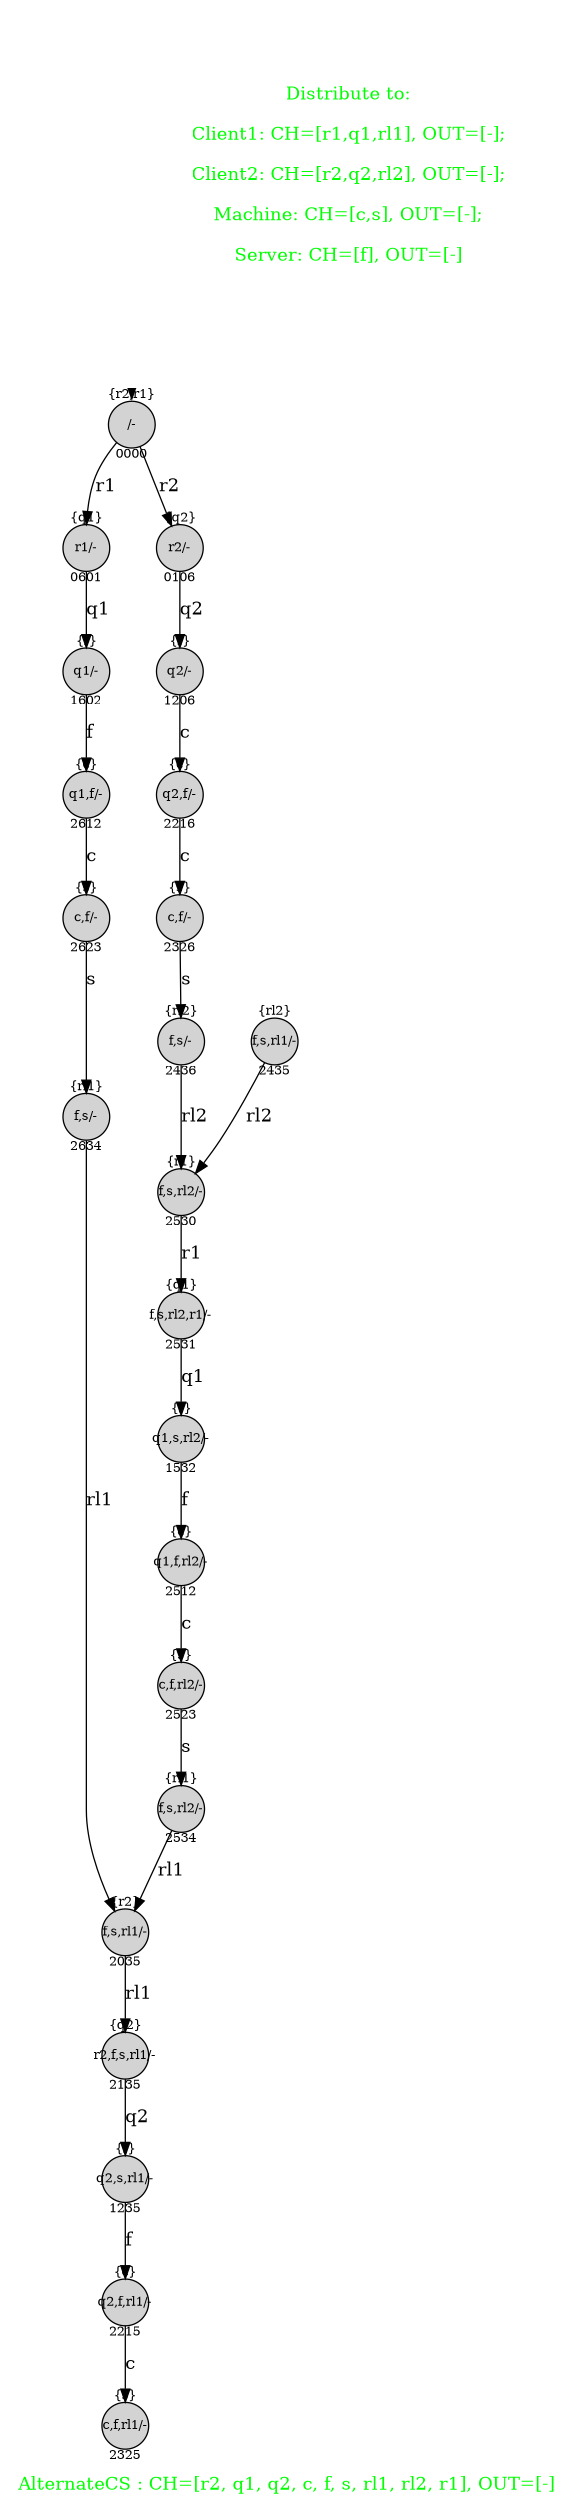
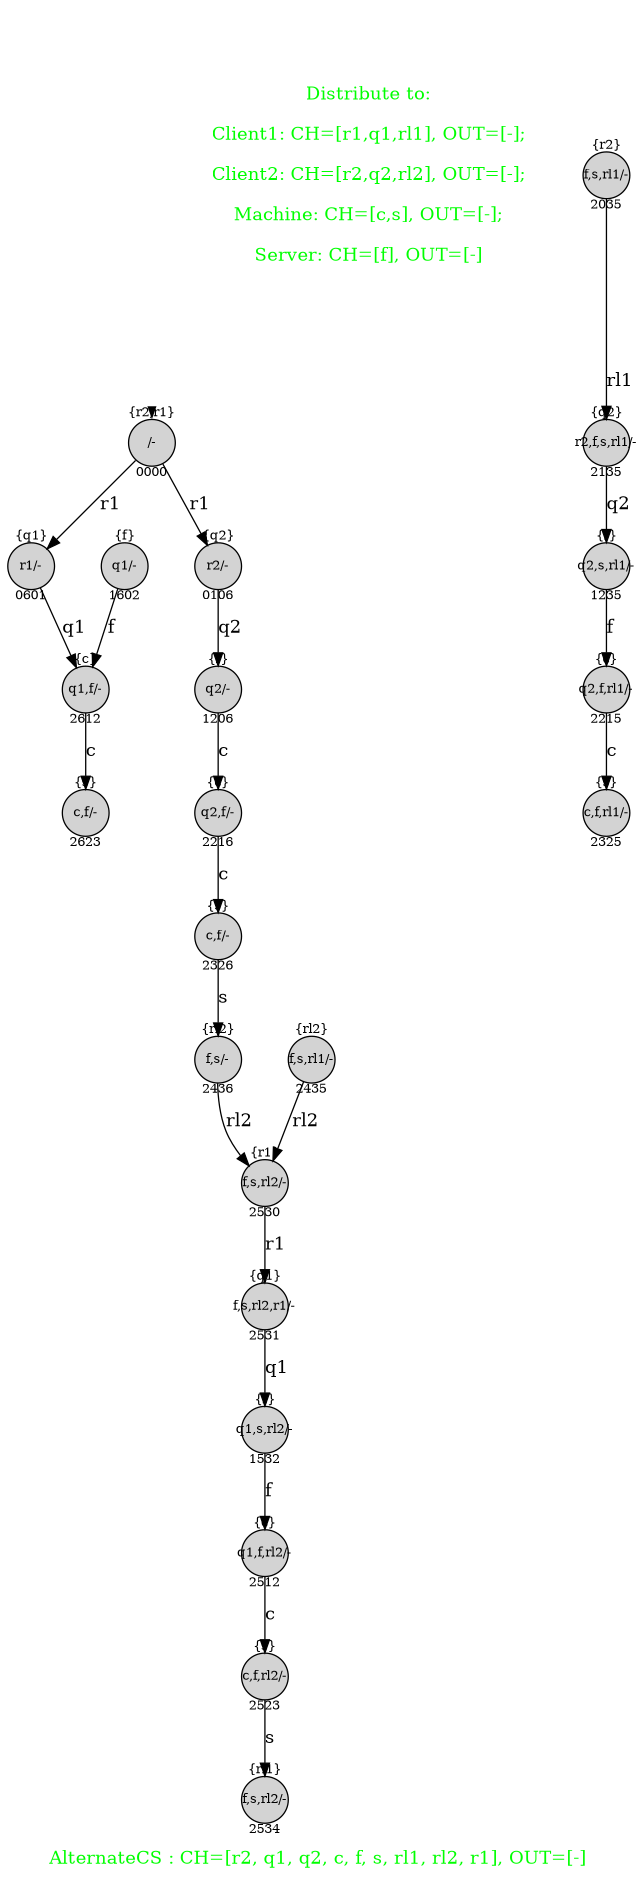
edge "{r2,r1} /- 0000" -> "{q2} r2/- 0106": label "r2" -> "r1"
edge "{q1} r1/- 0601" -> "{f} q1/- 1602": now "{q1} r1/- 0601" -> "{c} q1,f/- 2612"
node "{rl1} f,s/- 2634": removed
edge "{rl1} f,s,rl2/- 2534" -> "{r2} f,s,rl1/- 2035": removed, label "rl1"
